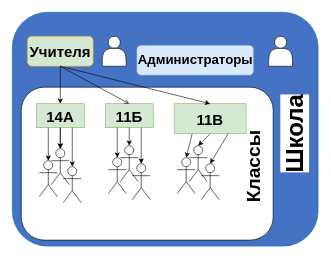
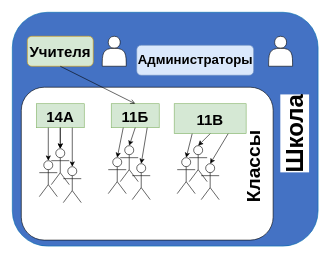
edge "Учителя" -> "11В": removed
edge "Учителя" -> "14А": removed
node "11Б": moved (129, 116) -> (135, 116)
